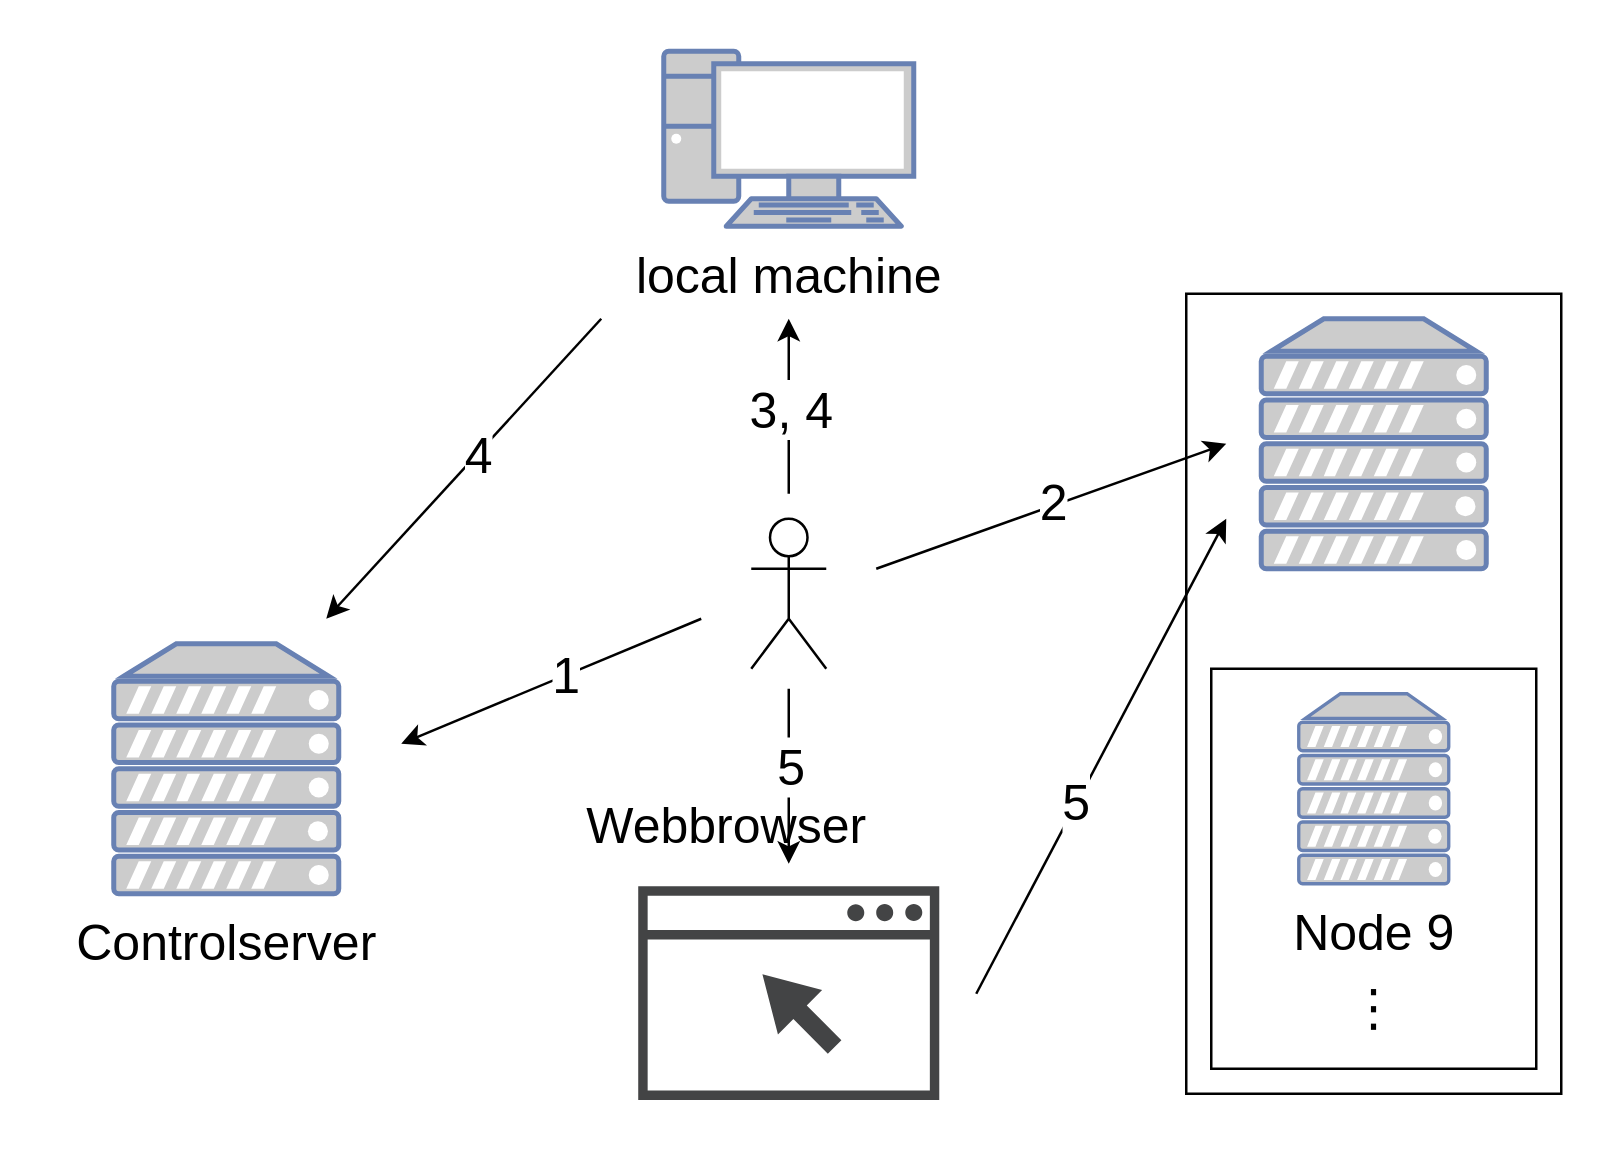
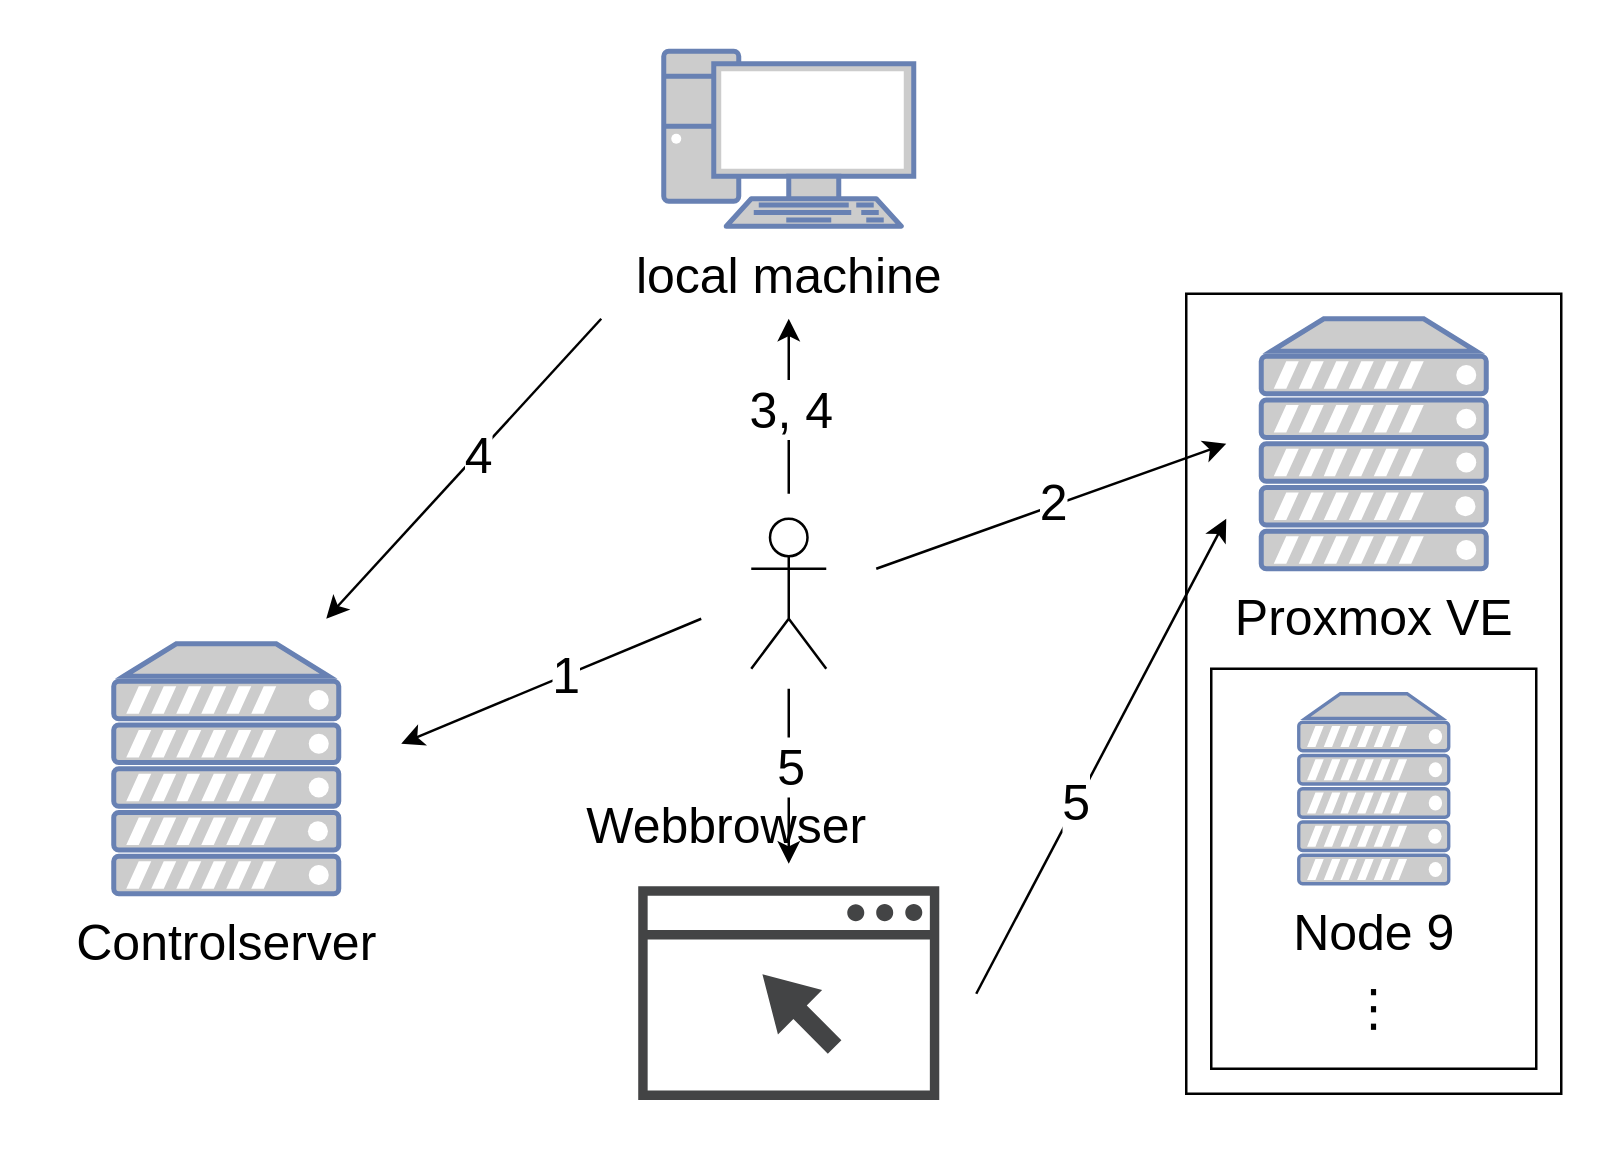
node "Proxmox VE": added
